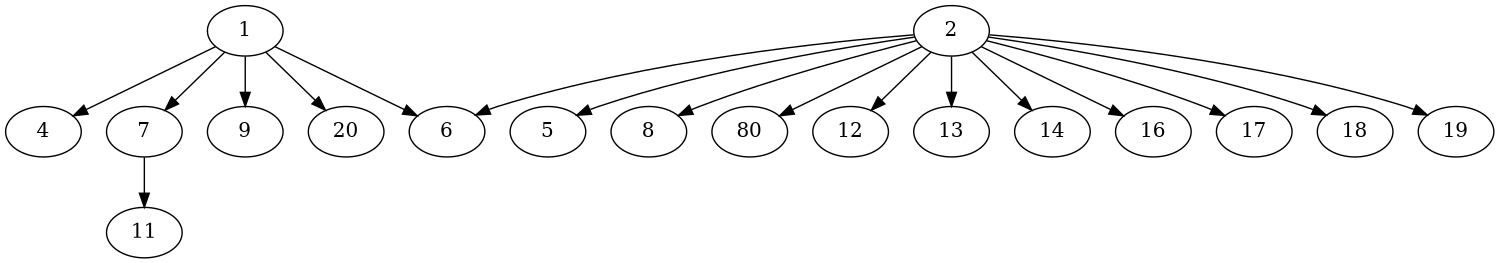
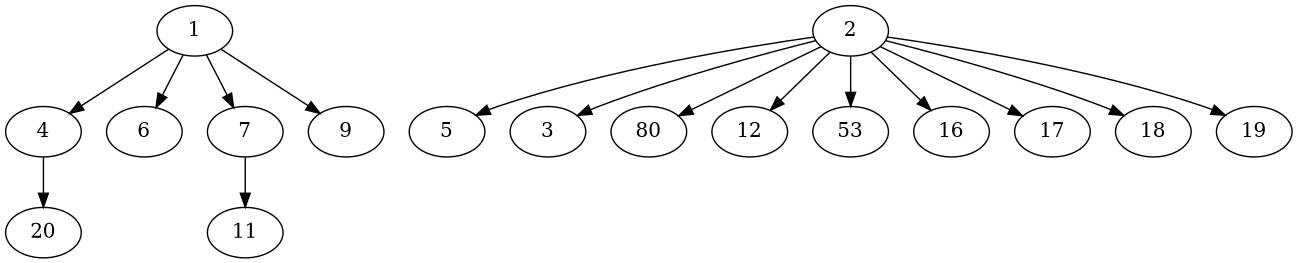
edge "2" -> "6": removed
edge "1" -> "20": now "4" -> "20"
node "8": label "8" -> "3"
node "13": label "13" -> "53"
node "14": removed
